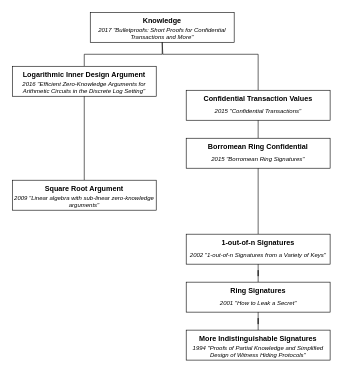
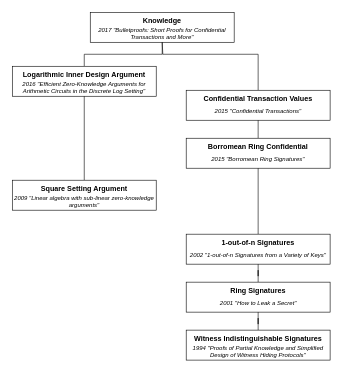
node "Square Root Argument": label "Square Root Argument" -> "Square Setting Argument"
node "More Indistinguishable Signatures": label "More Indistinguishable Signatures" -> "Witness Indistinguishable Signatures"
